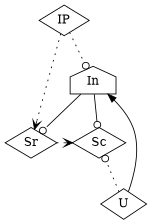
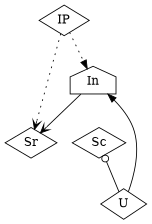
edge "IP" -> "In": arrowhead odot -> normal
edge "In" -> "Sc": removed
edge "In" -> "Sr": arrowhead odot -> vee
edge "Sr" -> "Sc": removed
edge "U" -> "Sc": style dotted -> solid
